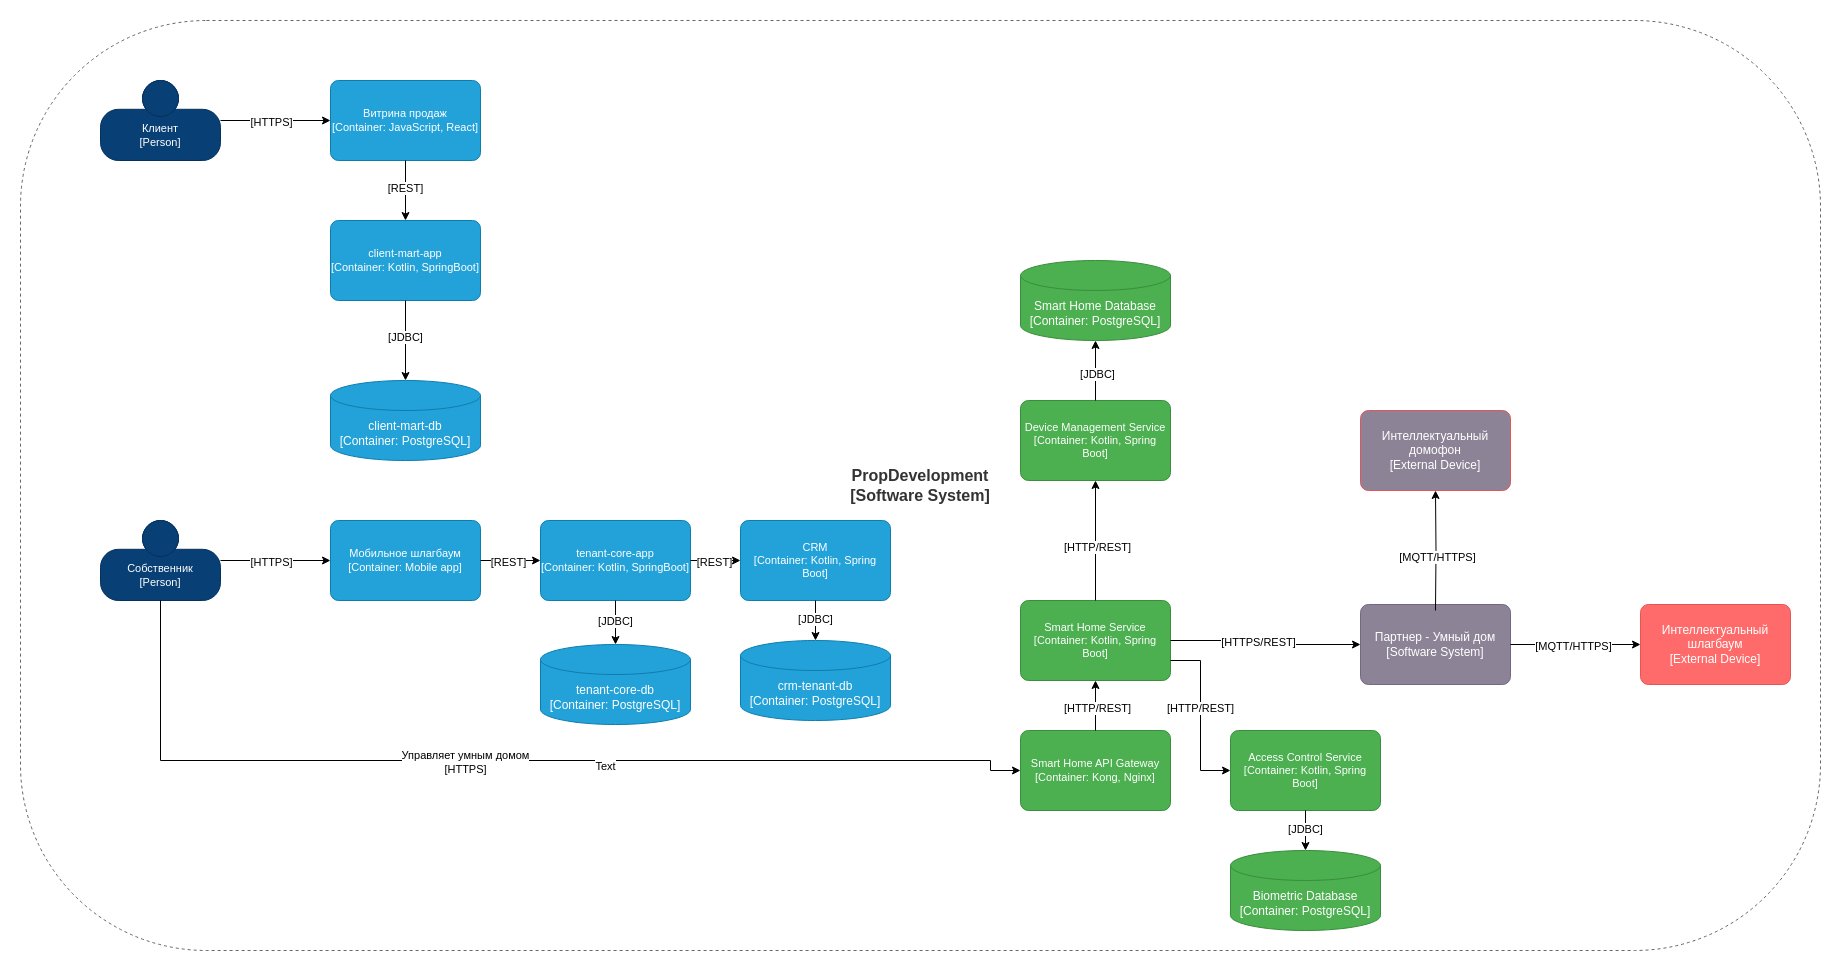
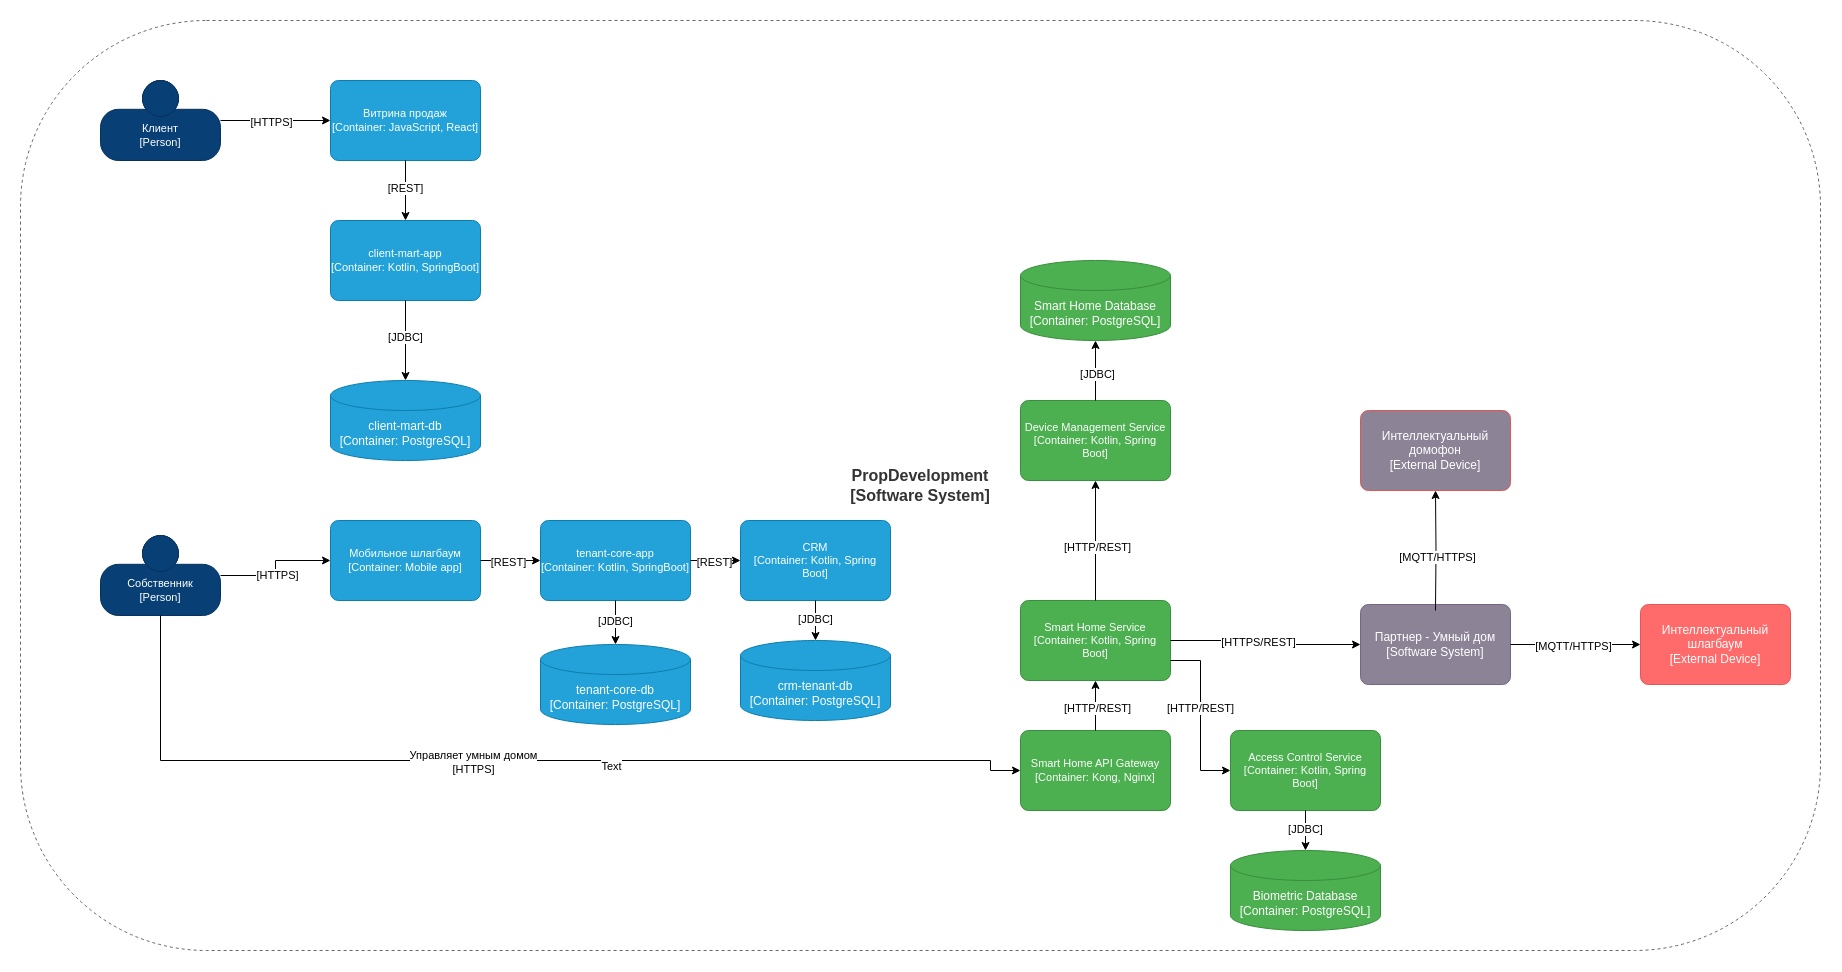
node "Собственник [Person]": moved (161, 561) -> (161, 576)
